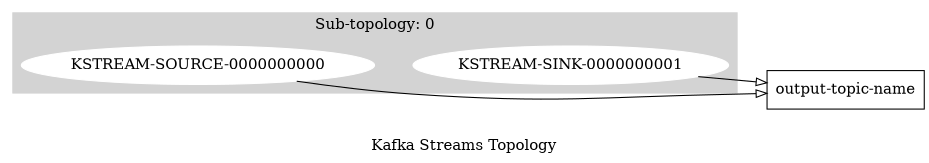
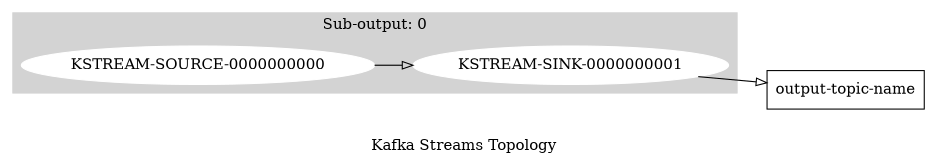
cluster "Sub-topology: 0": label "Sub-topology: 0" -> "Sub-output: 0"
edge "KSTREAM-SOURCE-0000000000" -> "output-topic-name": now "KSTREAM-SOURCE-0000000000" -> "KSTREAM-SINK-0000000001"
